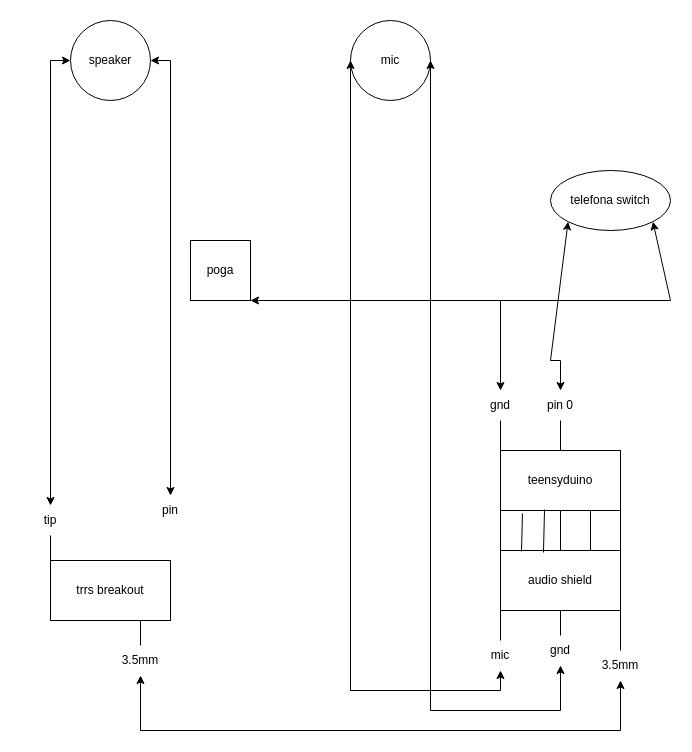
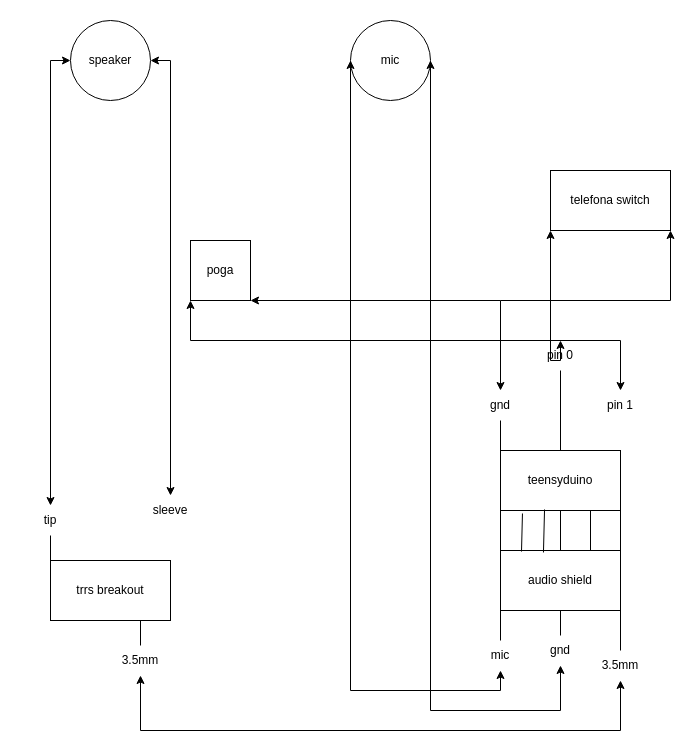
node "telefona switch": shape ellipse -> rectangle
edge "poga" -- "pin 1": added
node "pin 0": moved (561, 406) -> (561, 356)
node "pin 1": added
node "pin": label "pin" -> "sleeve"
